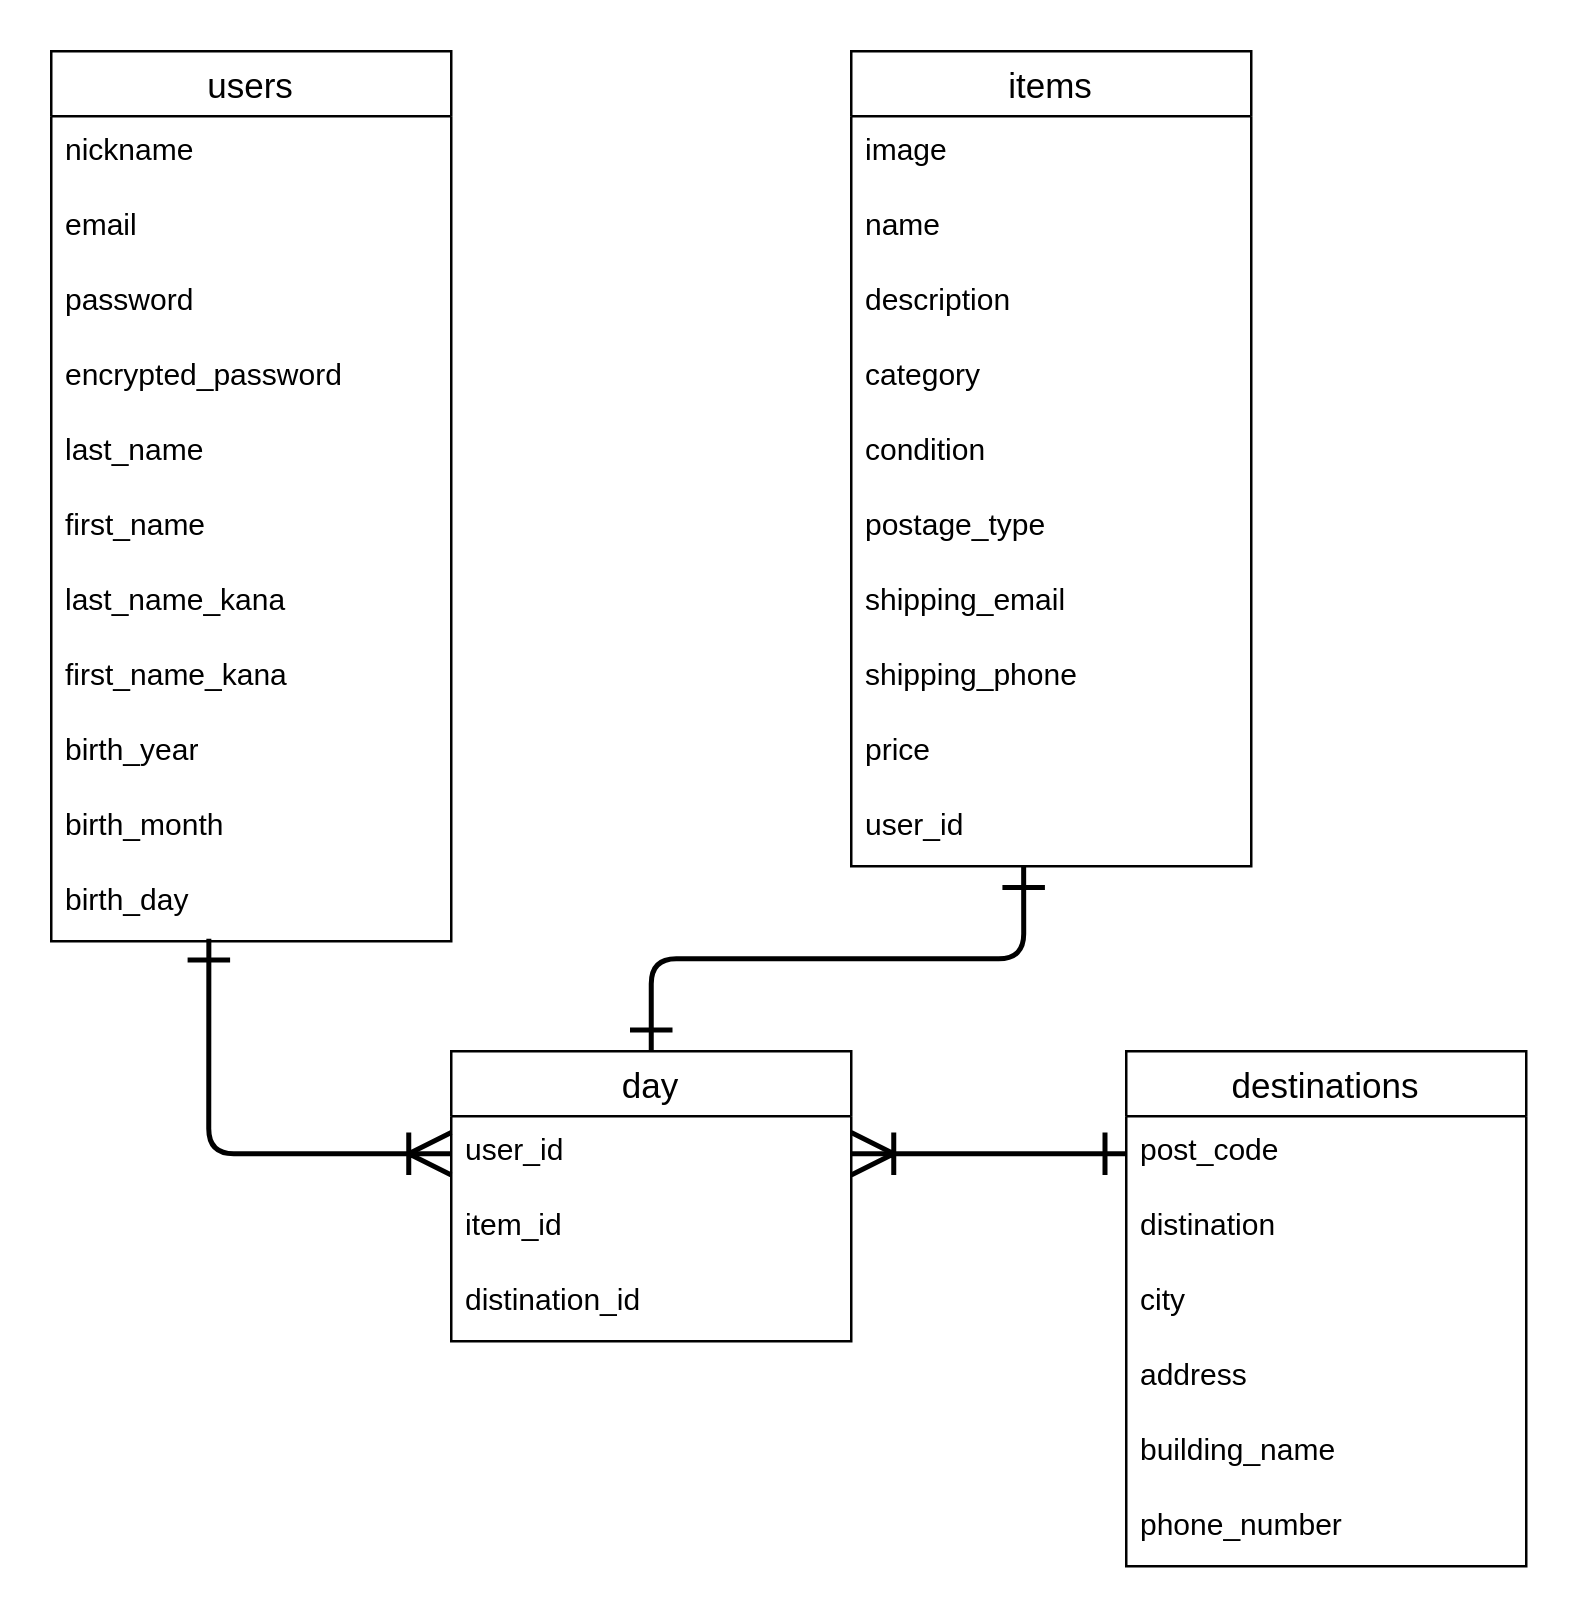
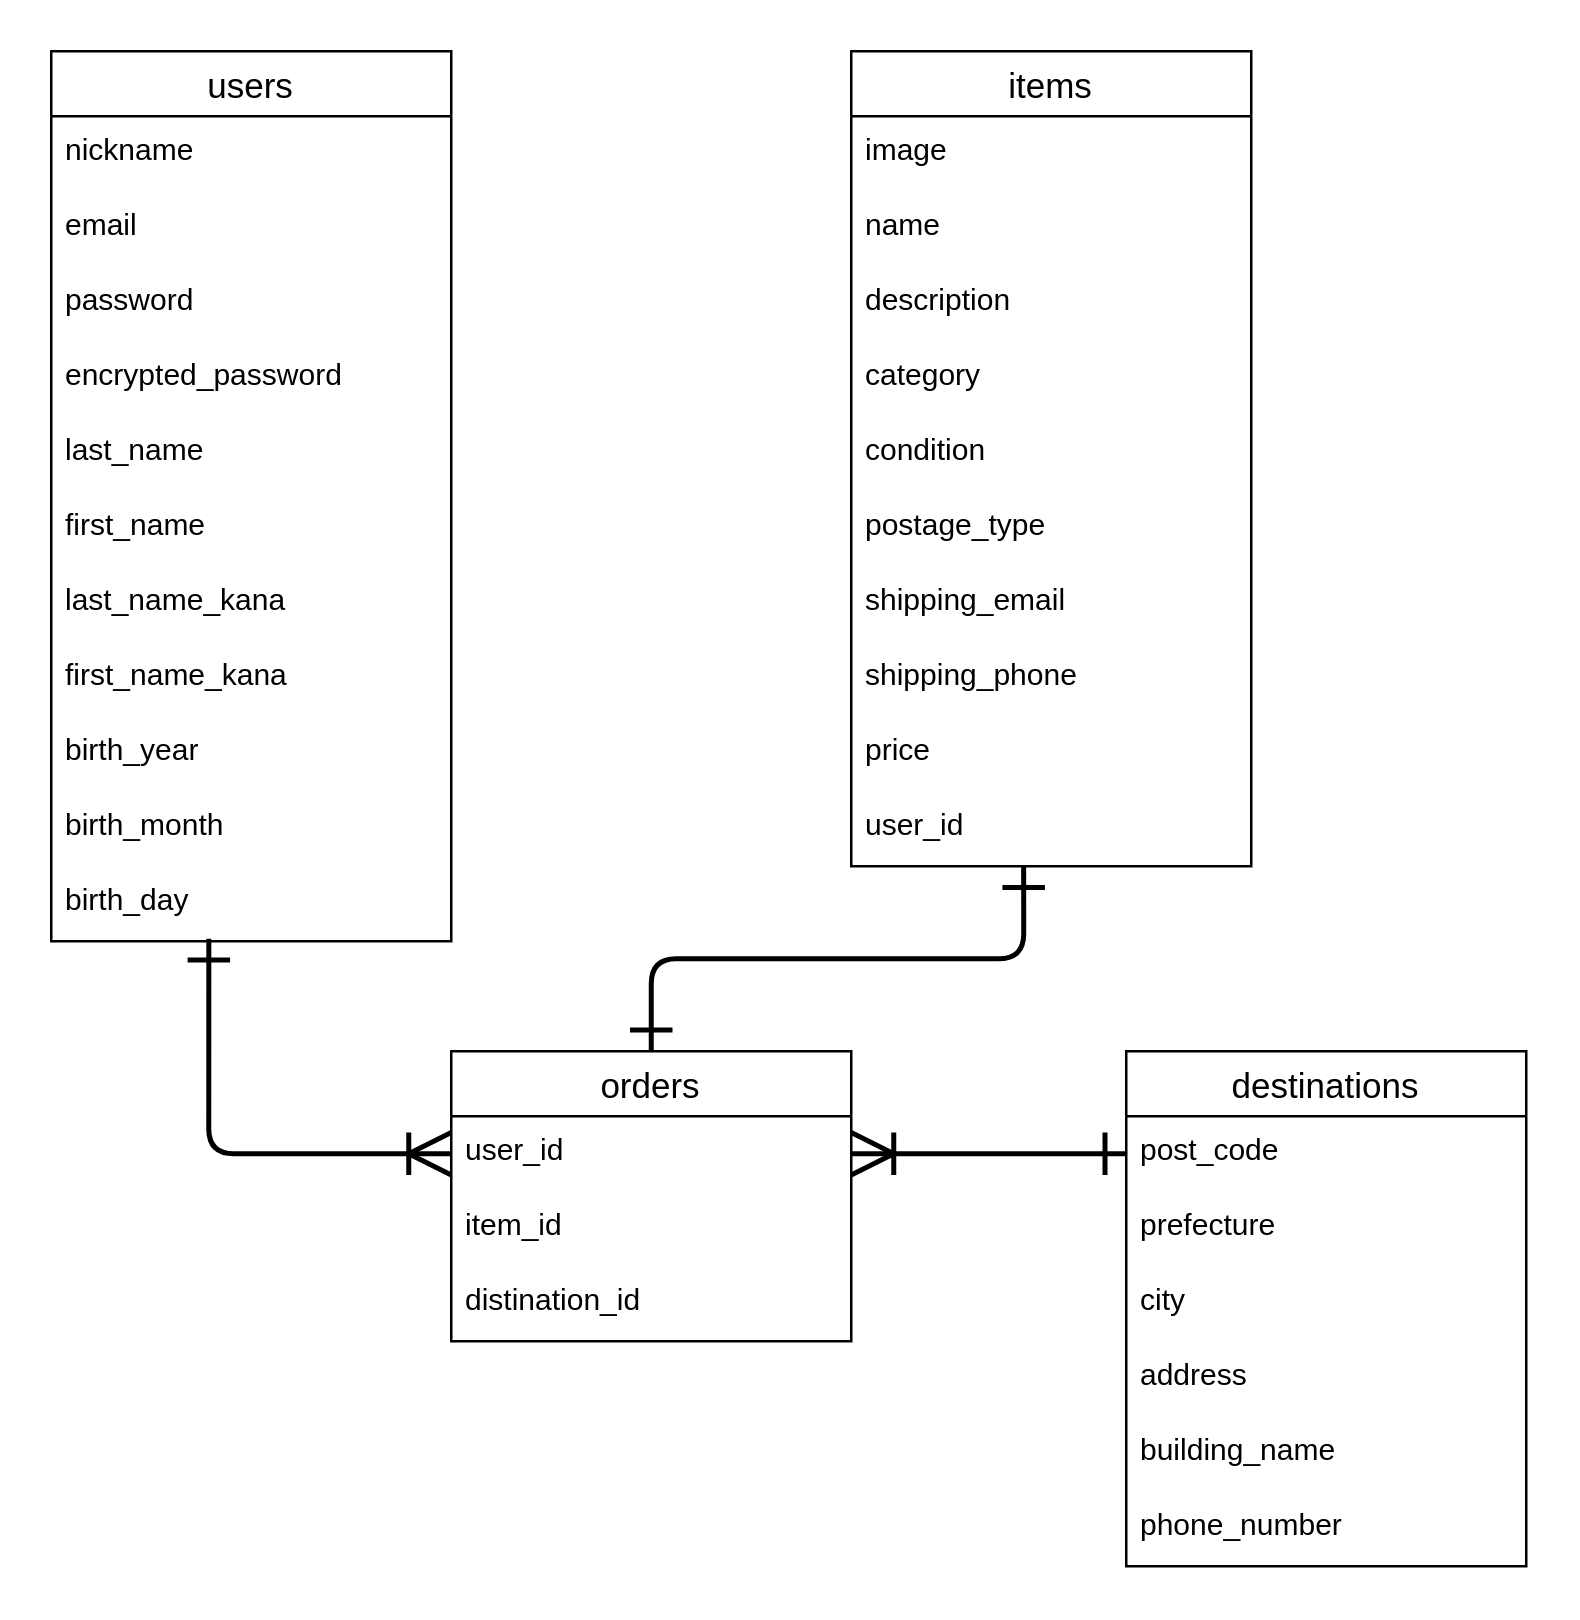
node "day": label "day" -> "orders"
node "distination": label "distination" -> "prefecture"
